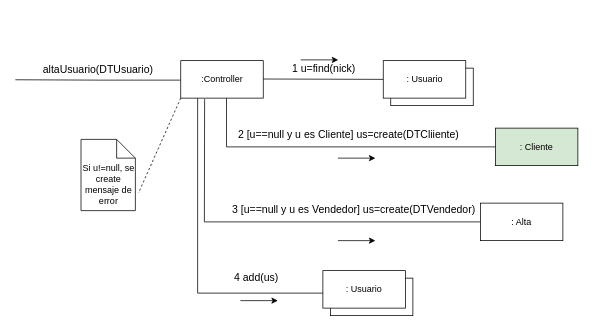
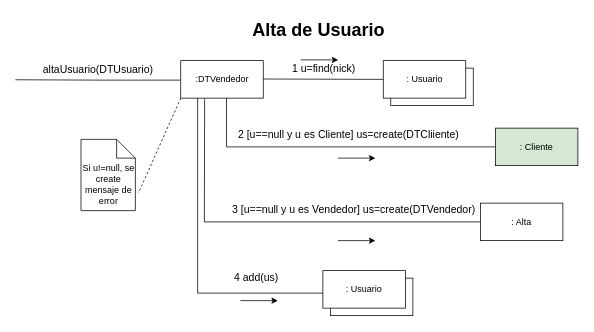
node "Alta de Usuario": added
node ":Controller": label ":Controller" -> ":DTVendedor"
